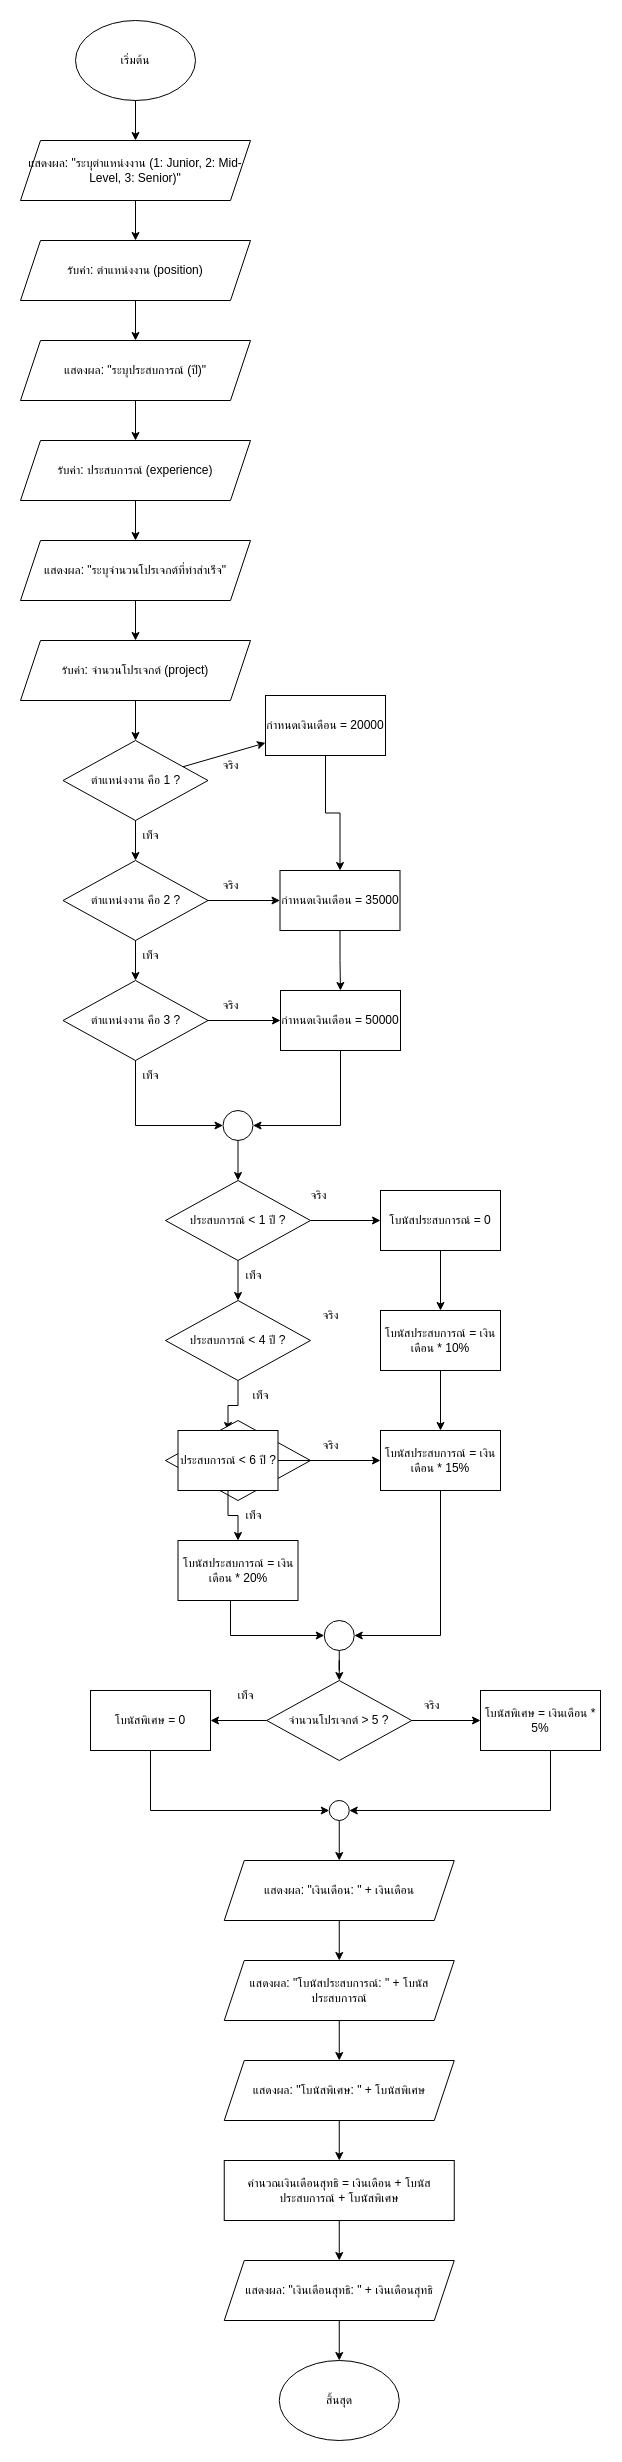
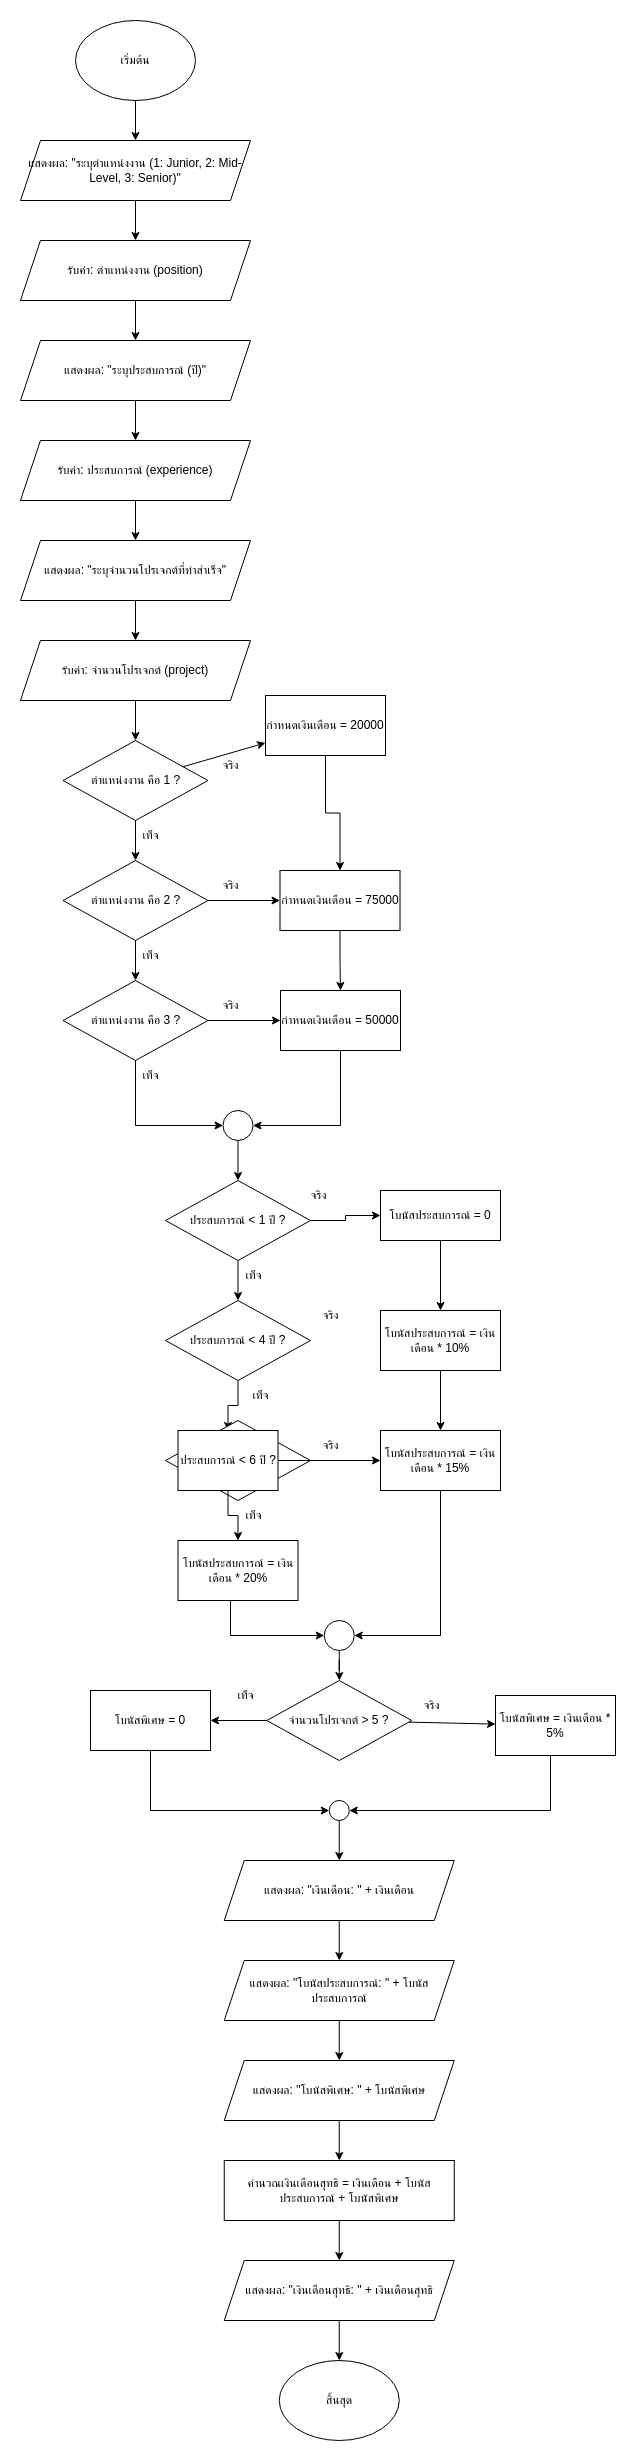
node "กำหนดเงินเดือน = 35000": label "กำหนดเงินเดือน = 35000" -> "กำหนดเงินเดือน = 75000"
node "โบนัสประสบการณ์ = 0": size 120x60 -> 120x50
node "โบนัสพิเศษ = เงินเดือน * 5%": moved (541, 1721) -> (556, 1726)
